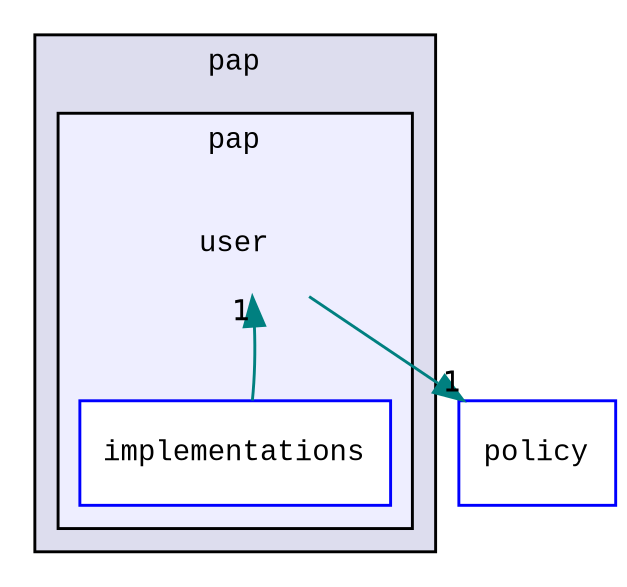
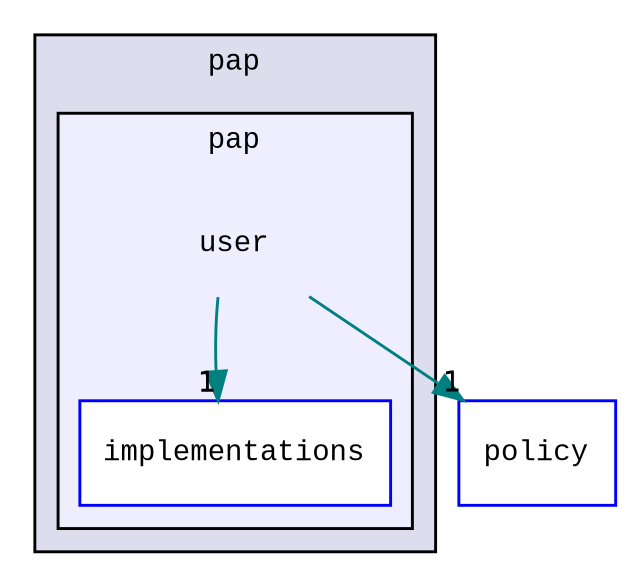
edge "implementations" -> "user": reversed
